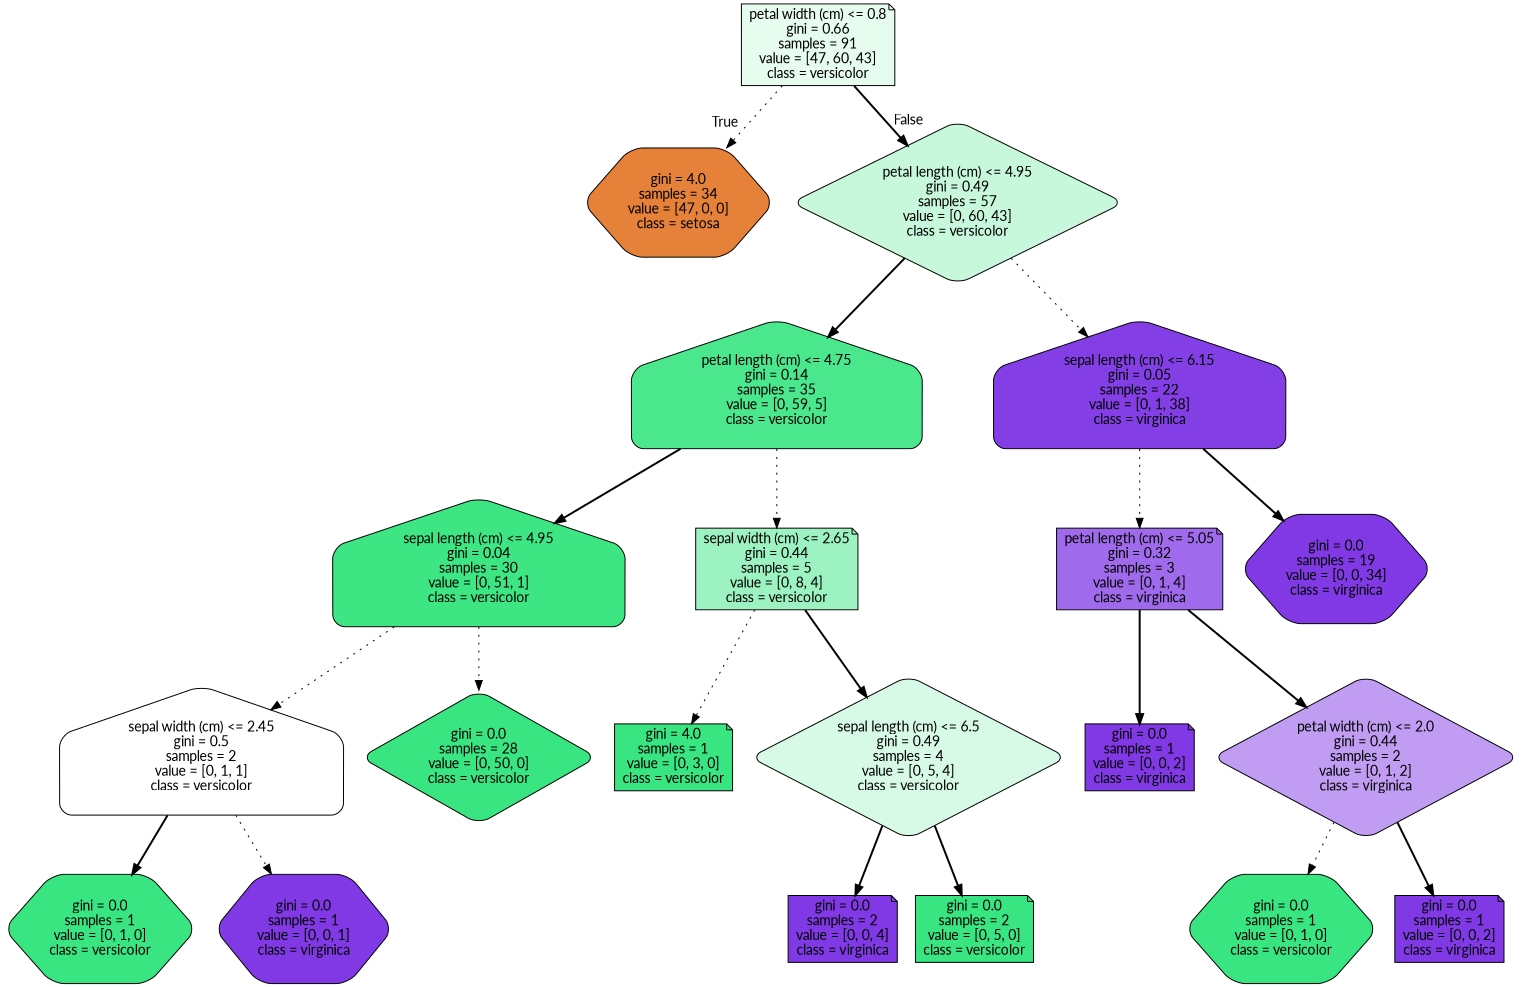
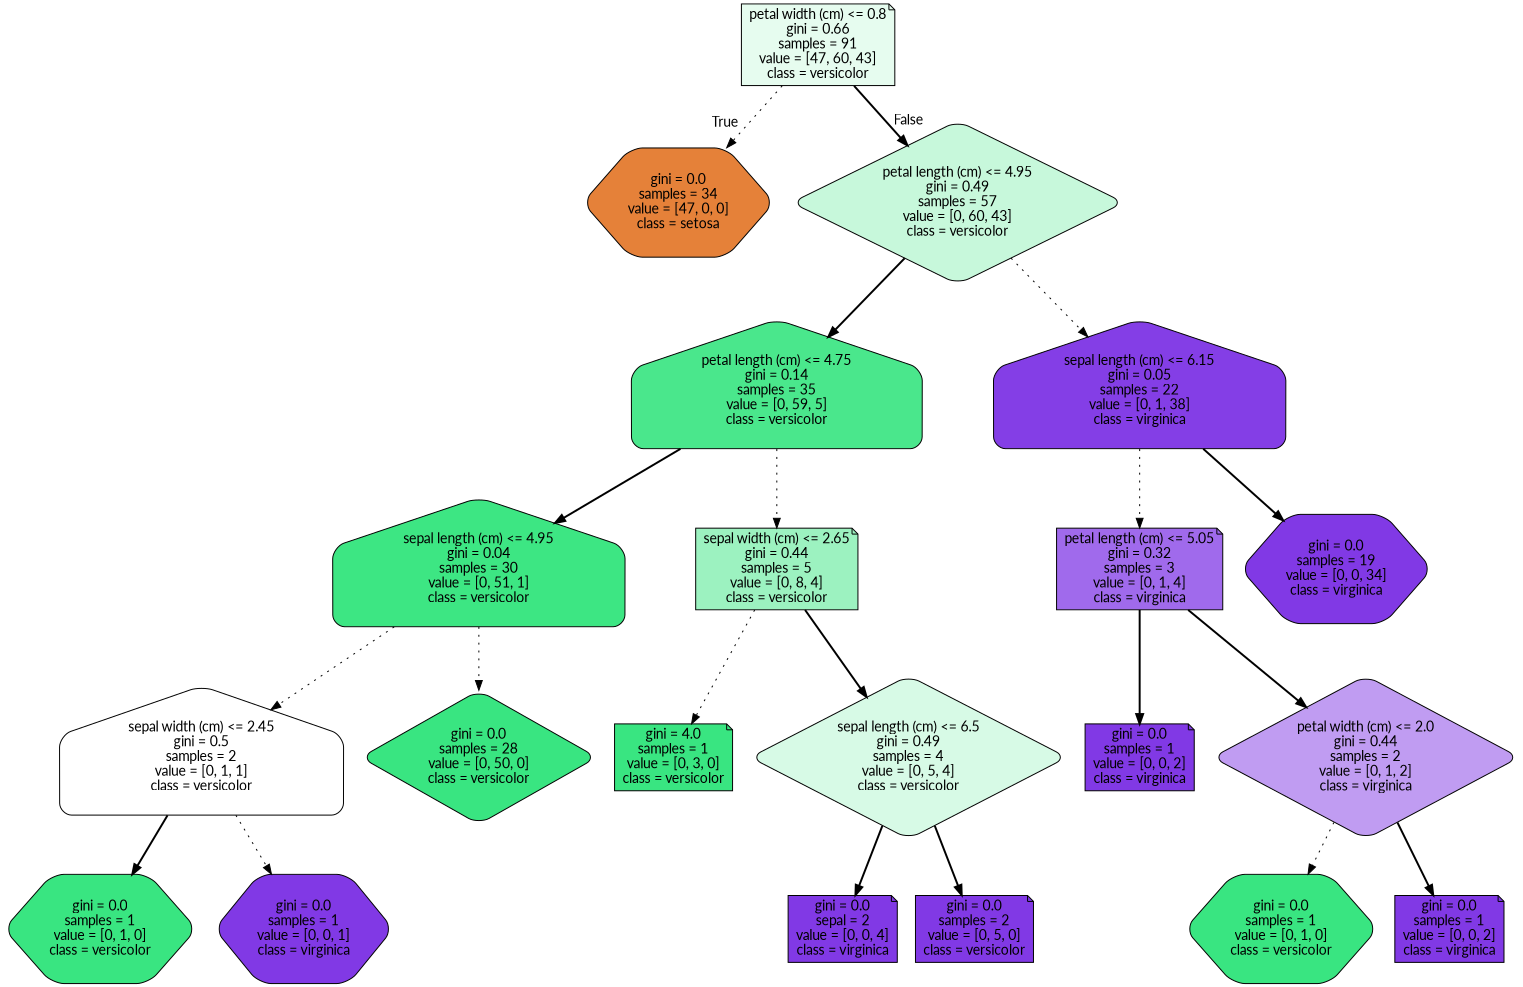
node "gini = 4.0 samples = 34 value = [47, 0, 0] class = setosa": label "gini = 4.0 samples = 34 value = [47, 0, 0] class = setosa" -> "gini = 0.0 samples = 34 value = [47, 0, 0] class = setosa"
node "gini = 0.0 samples = 2 value = [0, 0, 4] class = virginica": label "gini = 0.0 samples = 2 value = [0, 0, 4] class = virginica" -> "gini = 0.0 sepal = 2 value = [0, 0, 4] class = virginica"
node "gini = 0.0 samples = 2 value = [0, 5, 0] class = versicolor": fillcolor #39e581 -> #8139e5
